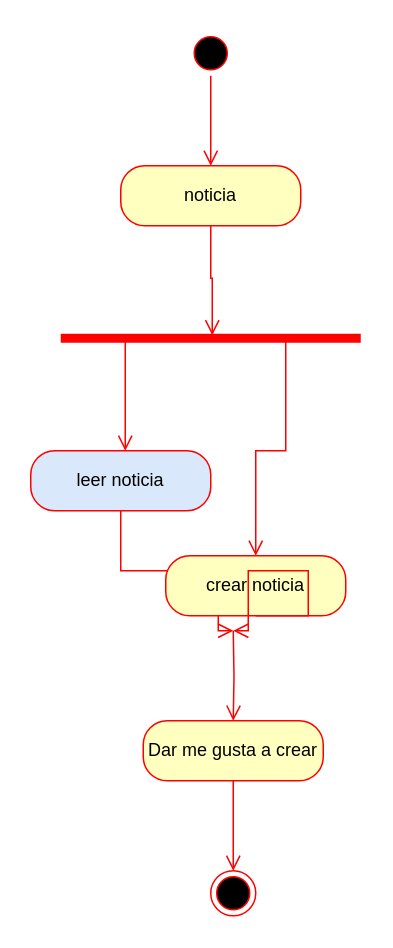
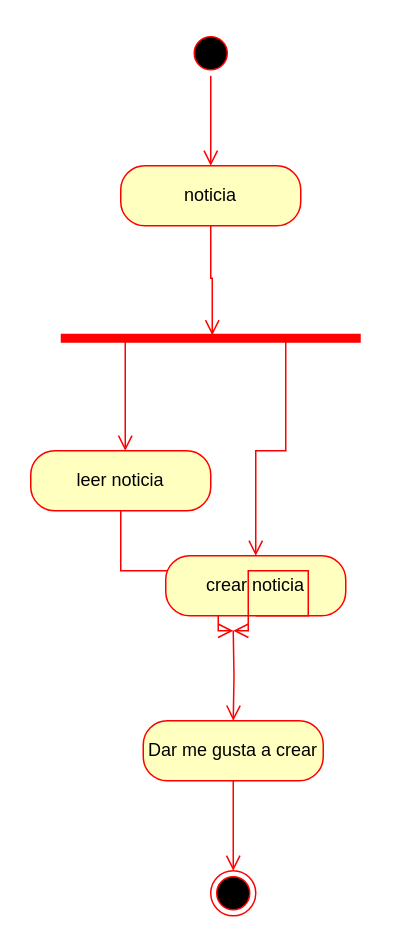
node "leer noticia": fillcolor #dae8fc -> #ffffc0
